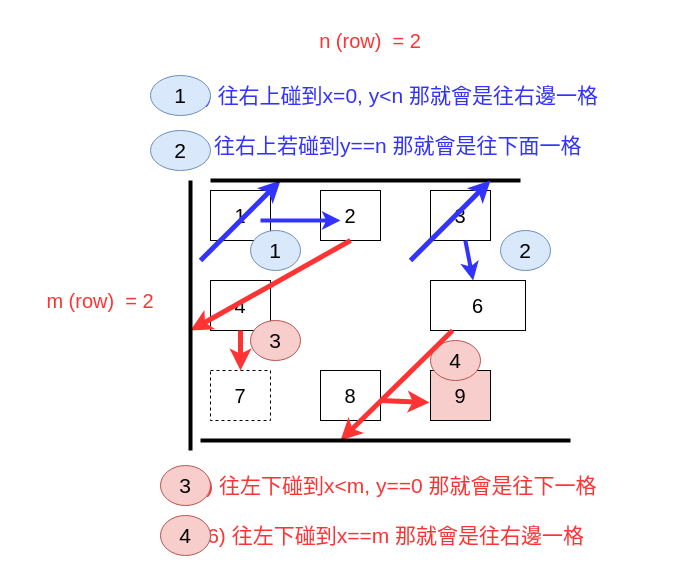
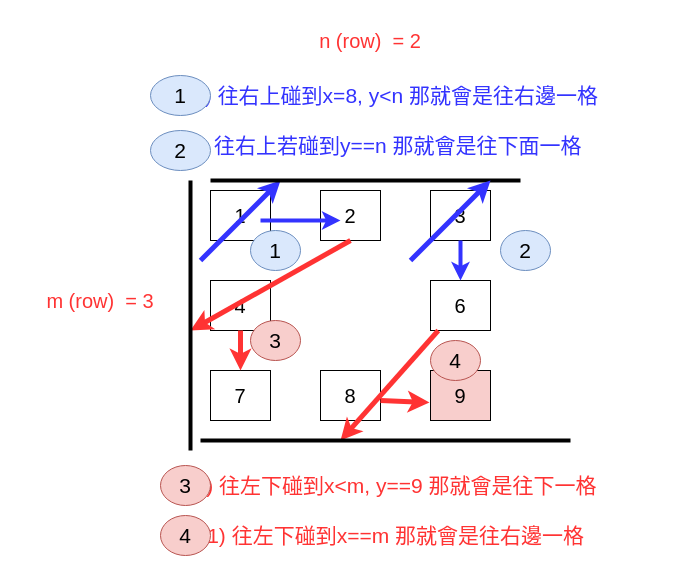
node "(1) 往右上碰到x=0, y<n 那就會是往右邊一格": label "(1) 往右上碰到x=0, y<n 那就會是往右邊一格" -> "(1) 往右上碰到x=8, y<n 那就會是往右邊一格"
node "m (row) = 2": label "m (row) = 2" -> "m (row) = 3"
node "6": size 95x50 -> 60x50
node "7": style dashed -> solid
node "(1) 往左下碰到x<m, y==0 那就會是往下一格": label "(1) 往左下碰到x<m, y==0 那就會是往下一格" -> "(1) 往左下碰到x<m, y==9 那就會是往下一格"
node "(6) 往左下碰到x==m 那就會是往右邊一格": label "(6) 往左下碰到x==m 那就會是往右邊一格" -> "(1) 往左下碰到x==m 那就會是往右邊一格"
